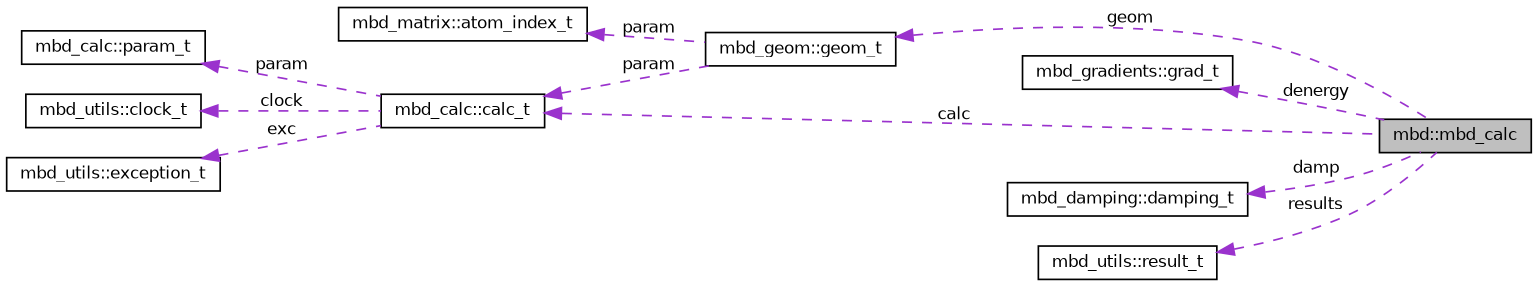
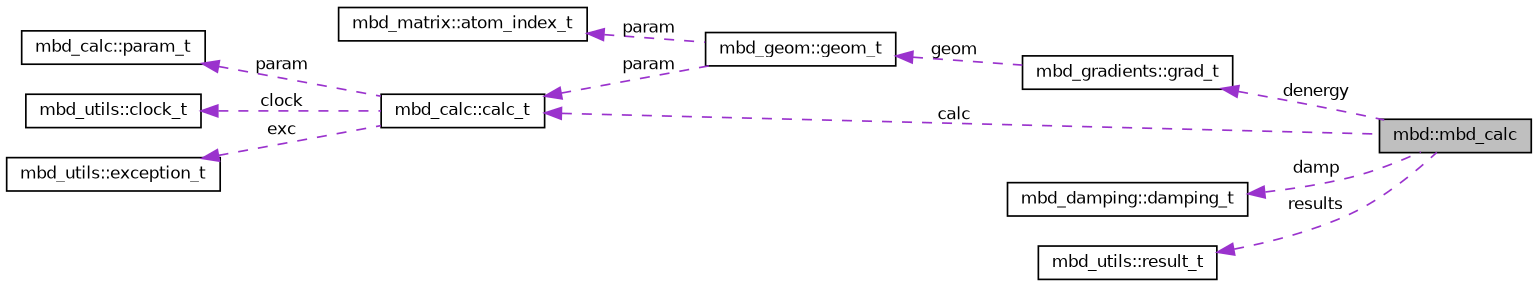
edge "mbd::mbd_calc" -> "mbd_geom::geom_t": now "mbd_gradients::grad_t" -> "mbd_geom::geom_t"
